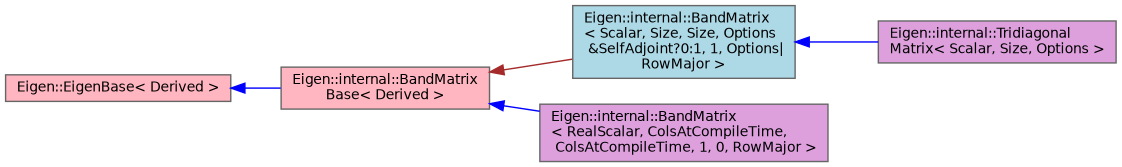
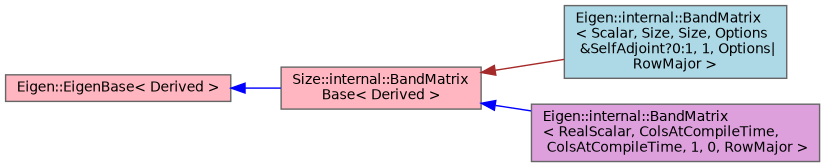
node "Eigen::internal::Tridiagonal Matrix< Scalar, Size, Options >": removed
node "Eigen::internal::BandMatrix Base< Derived >": label "Eigen::internal::BandMatrix Base< Derived >" -> "Size::internal::BandMatrix Base< Derived >"
